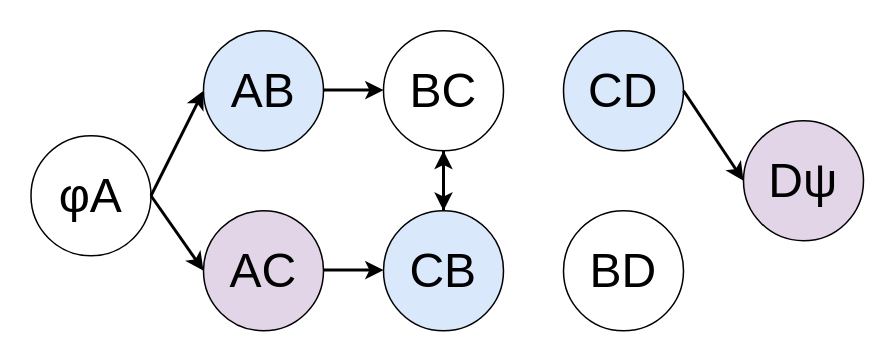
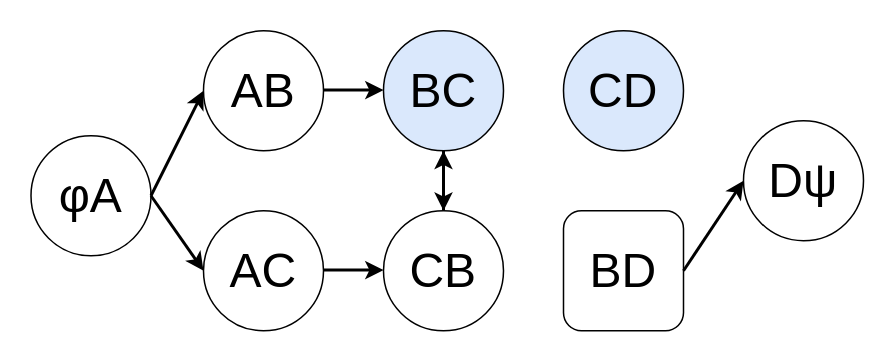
node "AB": fillcolor #dae8fc -> #ffffff
node "BC": fillcolor #ffffff -> #dae8fc
edge "CD" -> "Dψ": removed
node "Dψ": fillcolor #e1d5e7 -> #ffffff
edge "BD" -> "Dψ": added
node "AC": fillcolor #e1d5e7 -> #ffffff
node "CB": fillcolor #dae8fc -> #ffffff
node "BD": shape ellipse -> rounded rectangle
